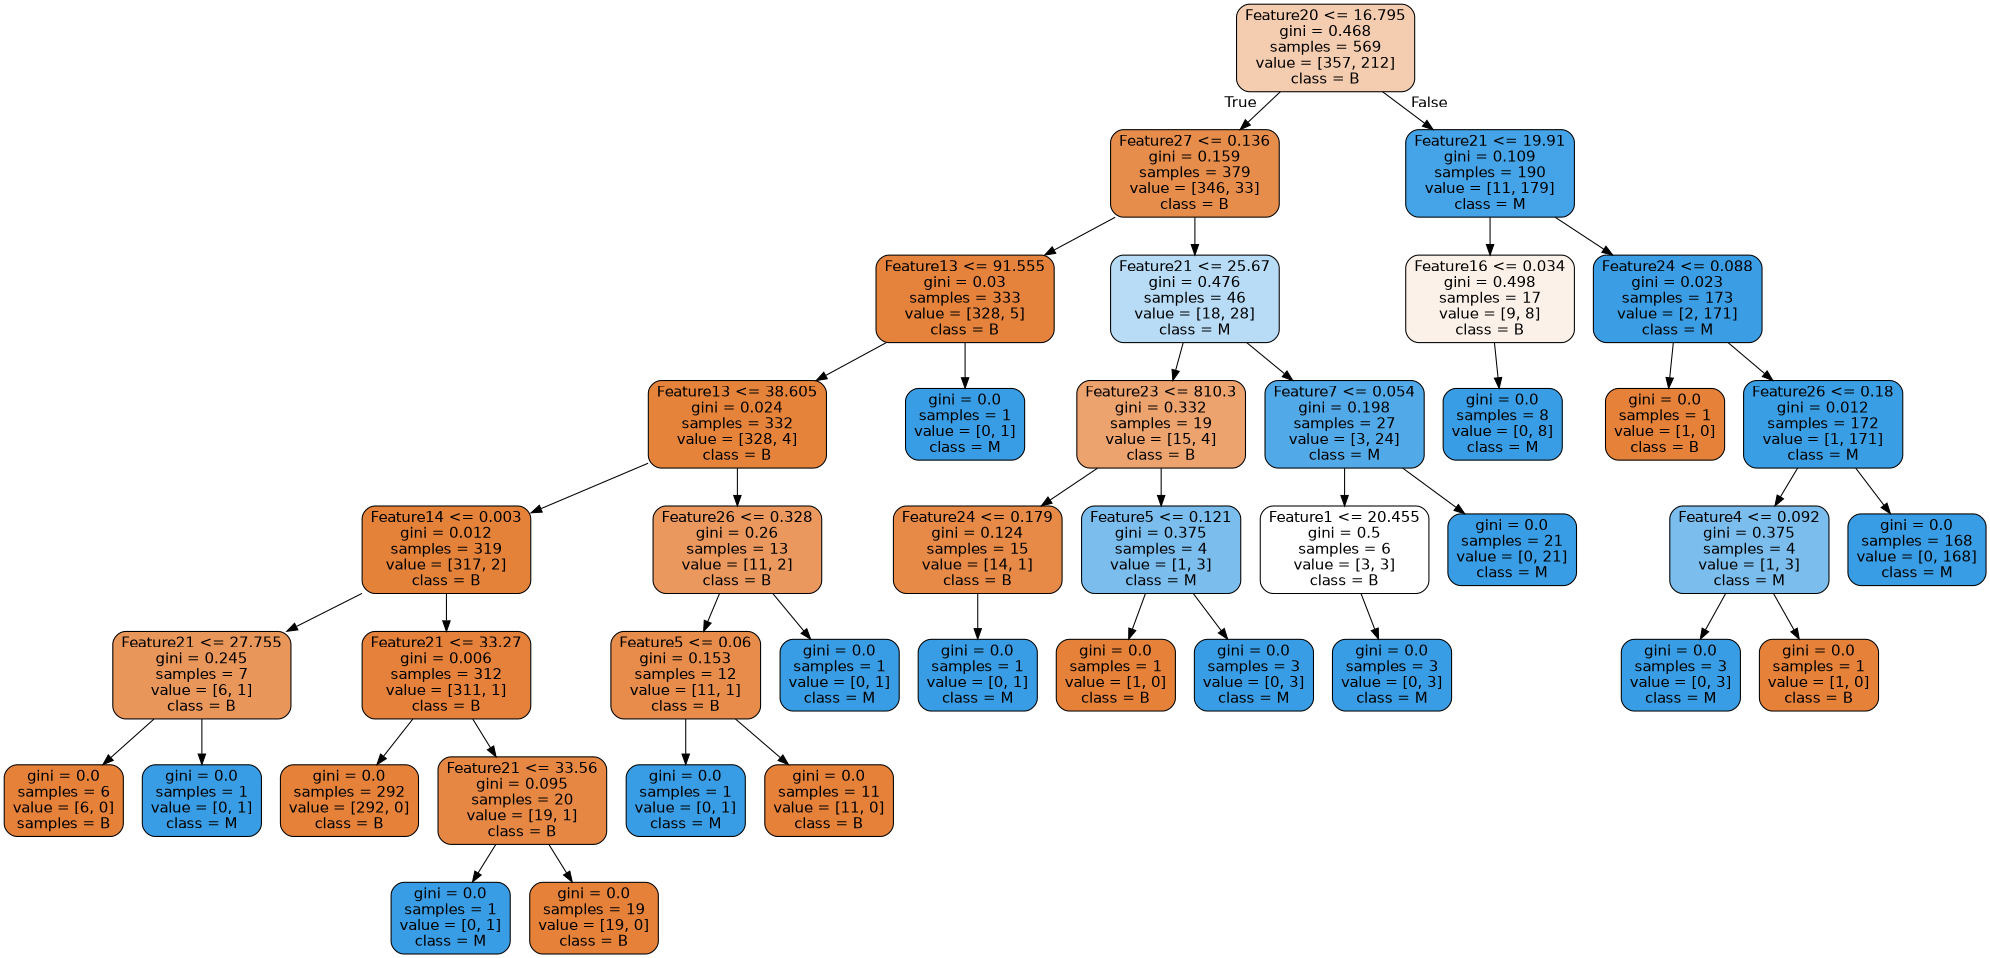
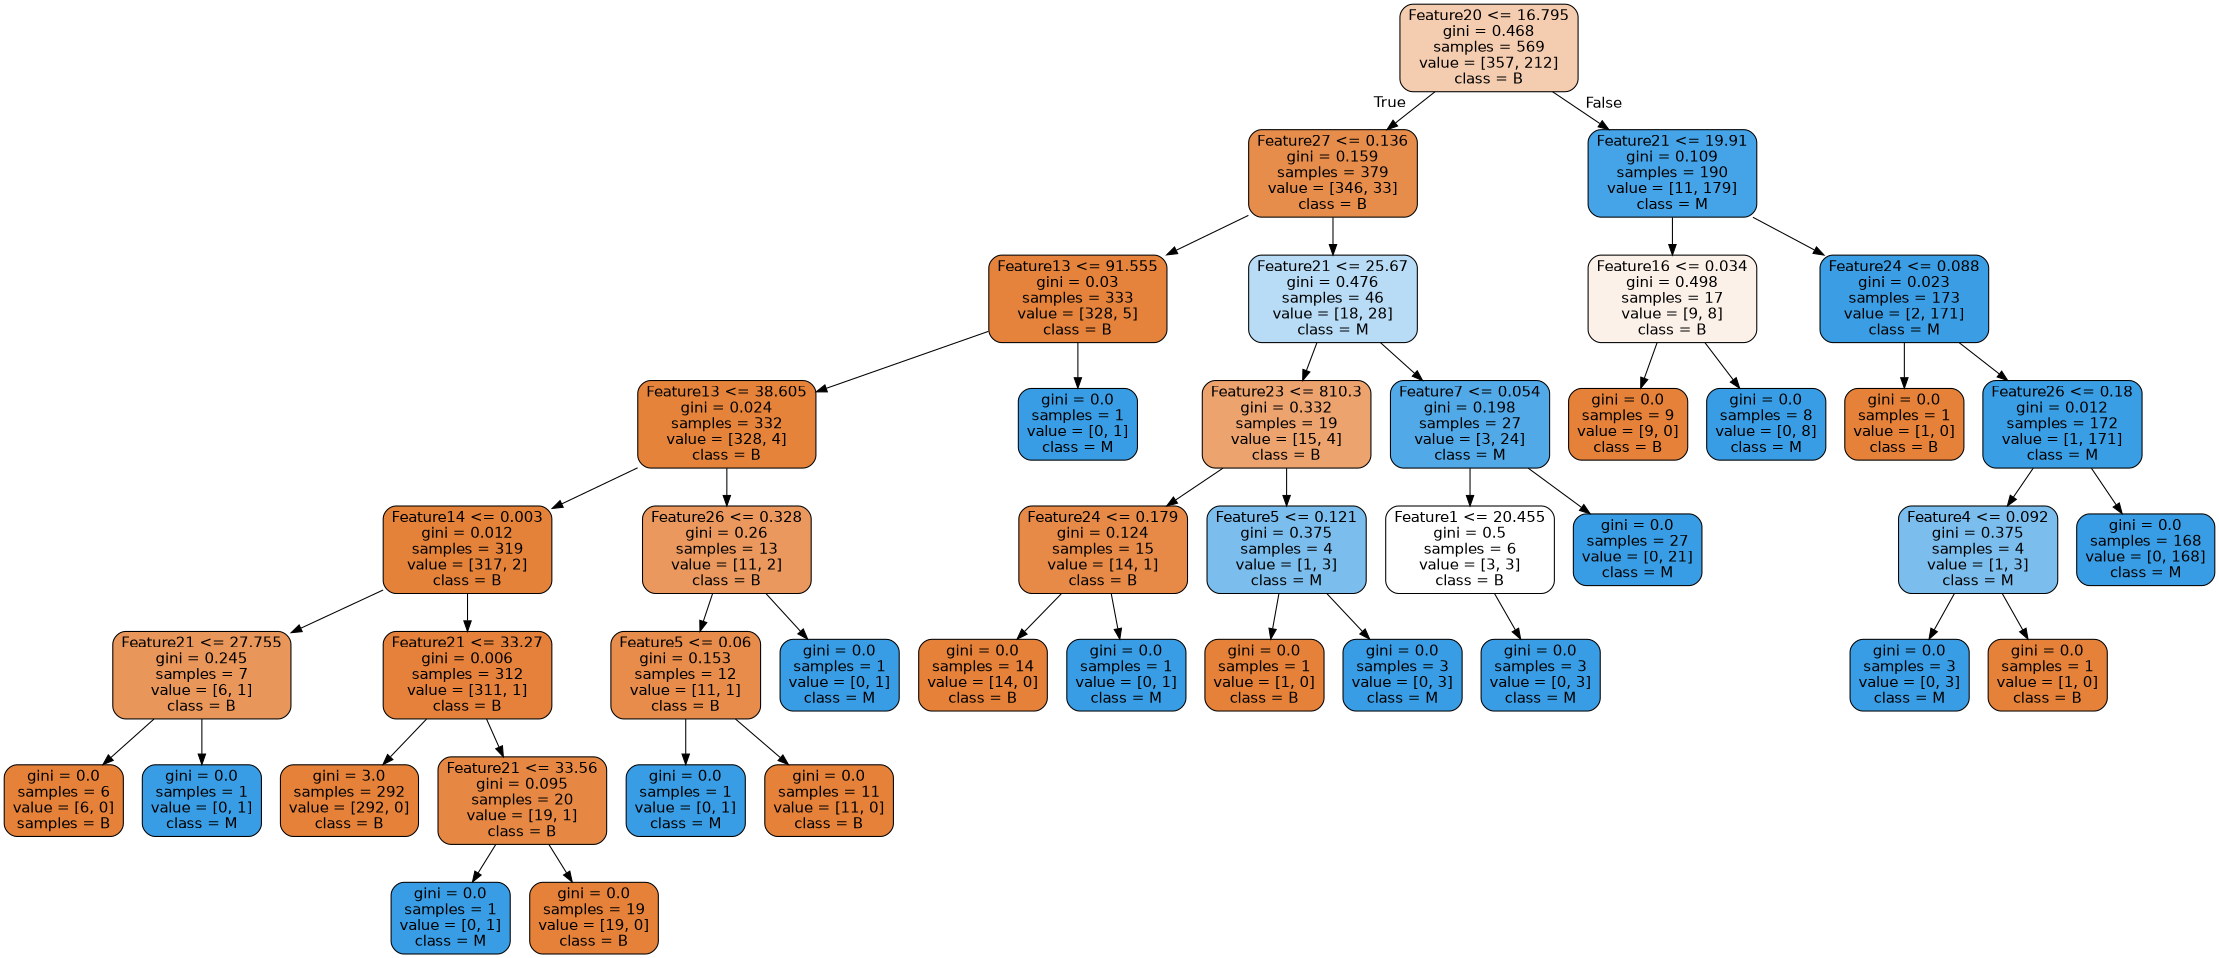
node "gini = 0.0 samples = 9 value = [9, 0] class = B": added
node "gini = 0.0 samples = 21 value = [0, 21] class = M": label "gini = 0.0 samples = 21 value = [0, 21] class = M" -> "gini = 0.0 samples = 27 value = [0, 21] class = M"
node "gini = 0.0 samples = 14 value = [14, 0] class = B": added
node "gini = 0.0 samples = 292 value = [292, 0] class = B": label "gini = 0.0 samples = 292 value = [292, 0] class = B" -> "gini = 3.0 samples = 292 value = [292, 0] class = B"
